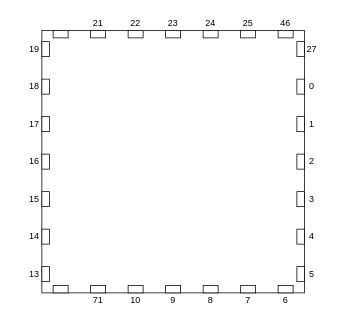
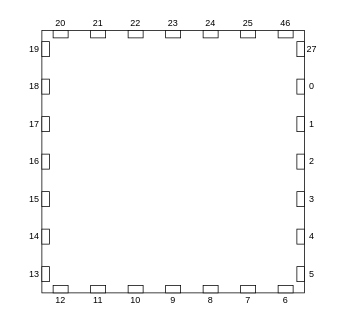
node "20": added
node "12": added
node "71": label "71" -> "11"
